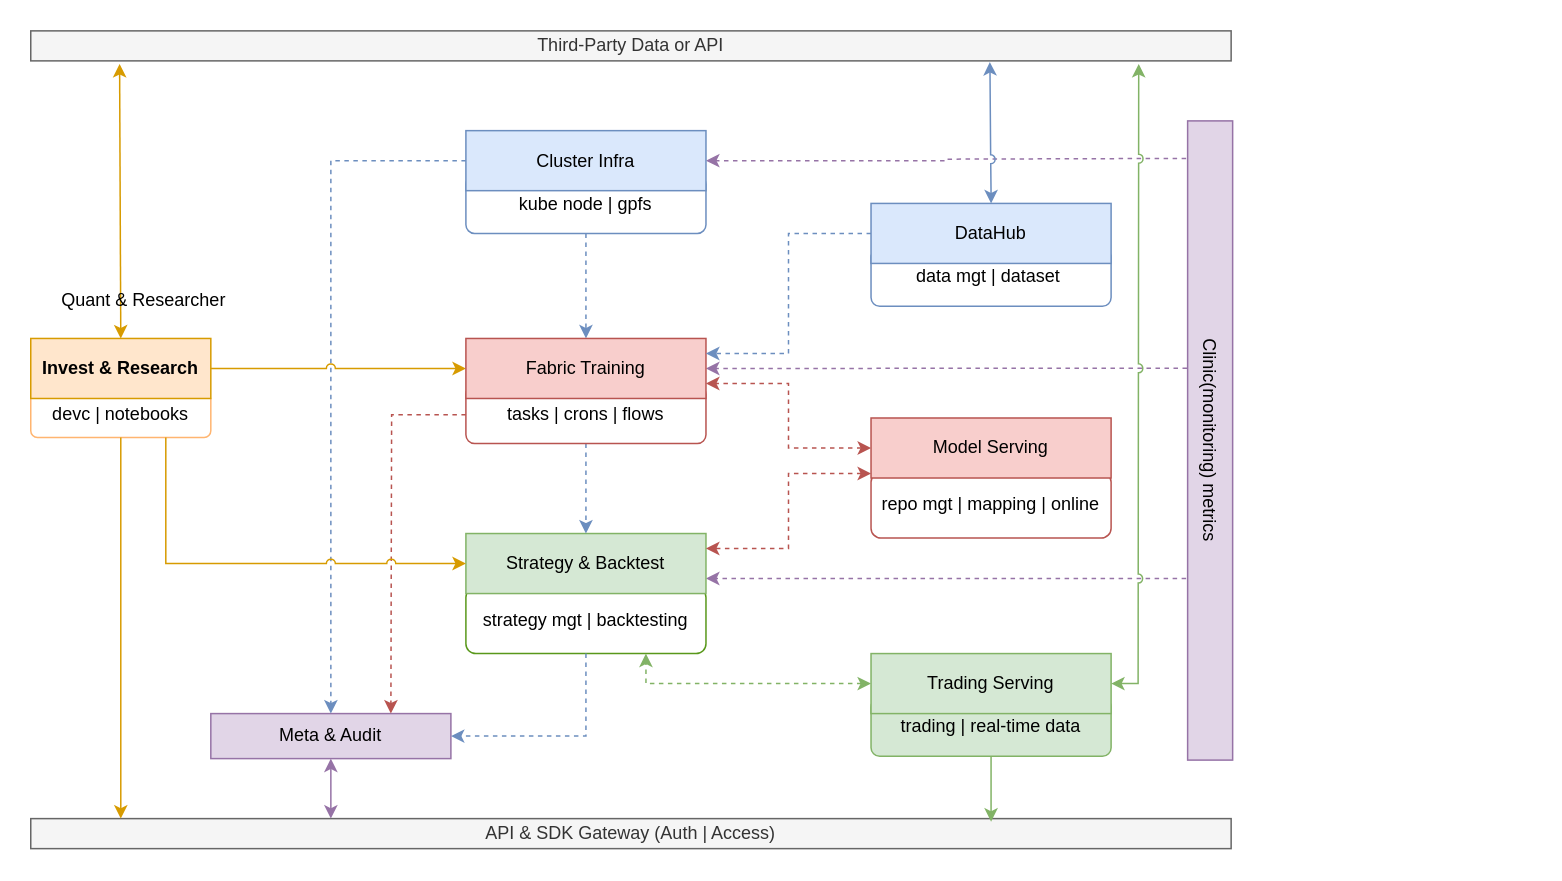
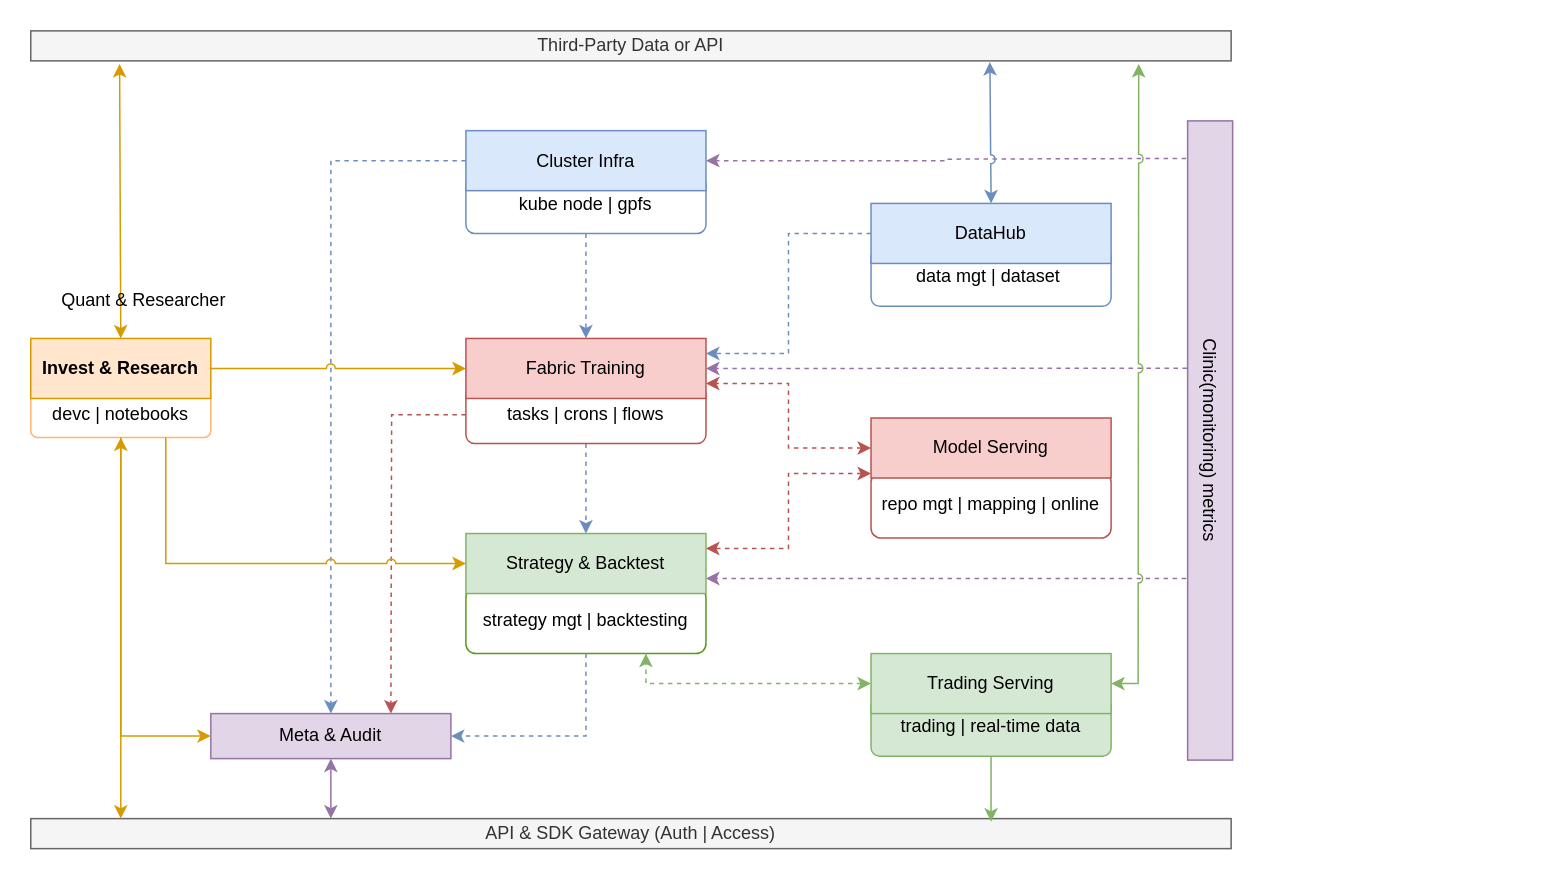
edge "devc | notebooks" -- "Meta & Audit": added
